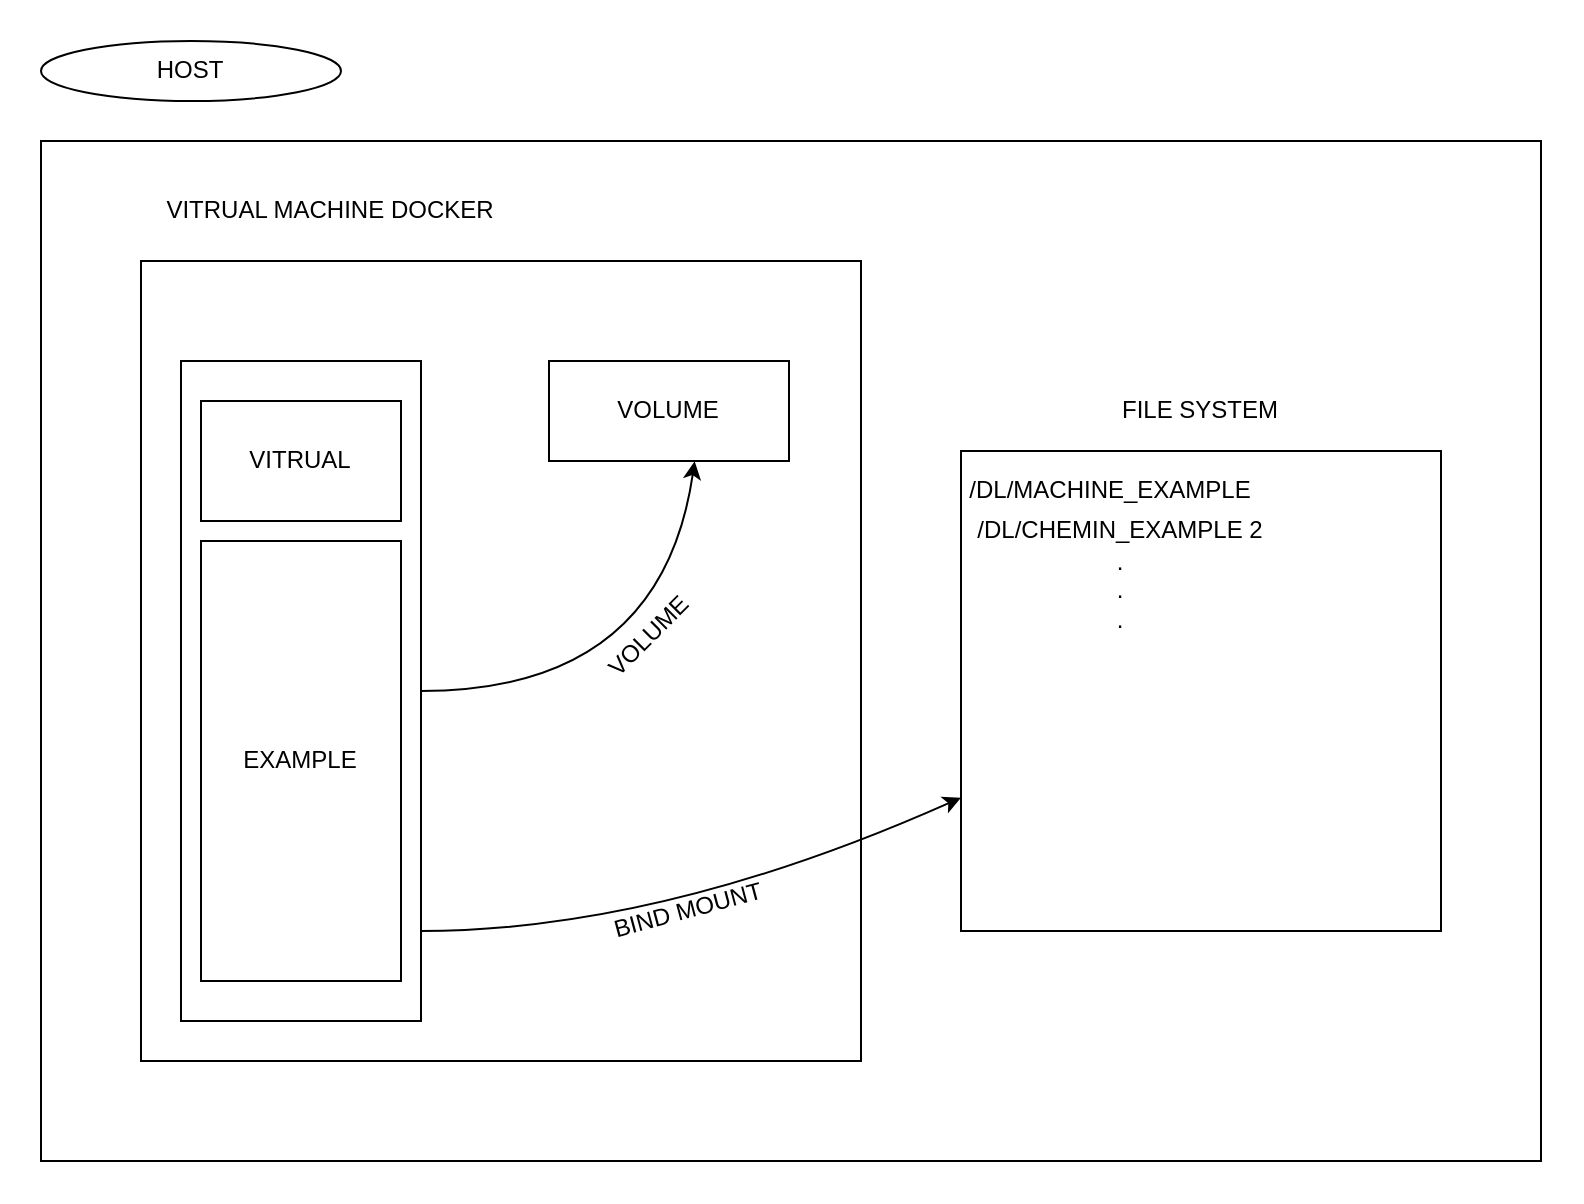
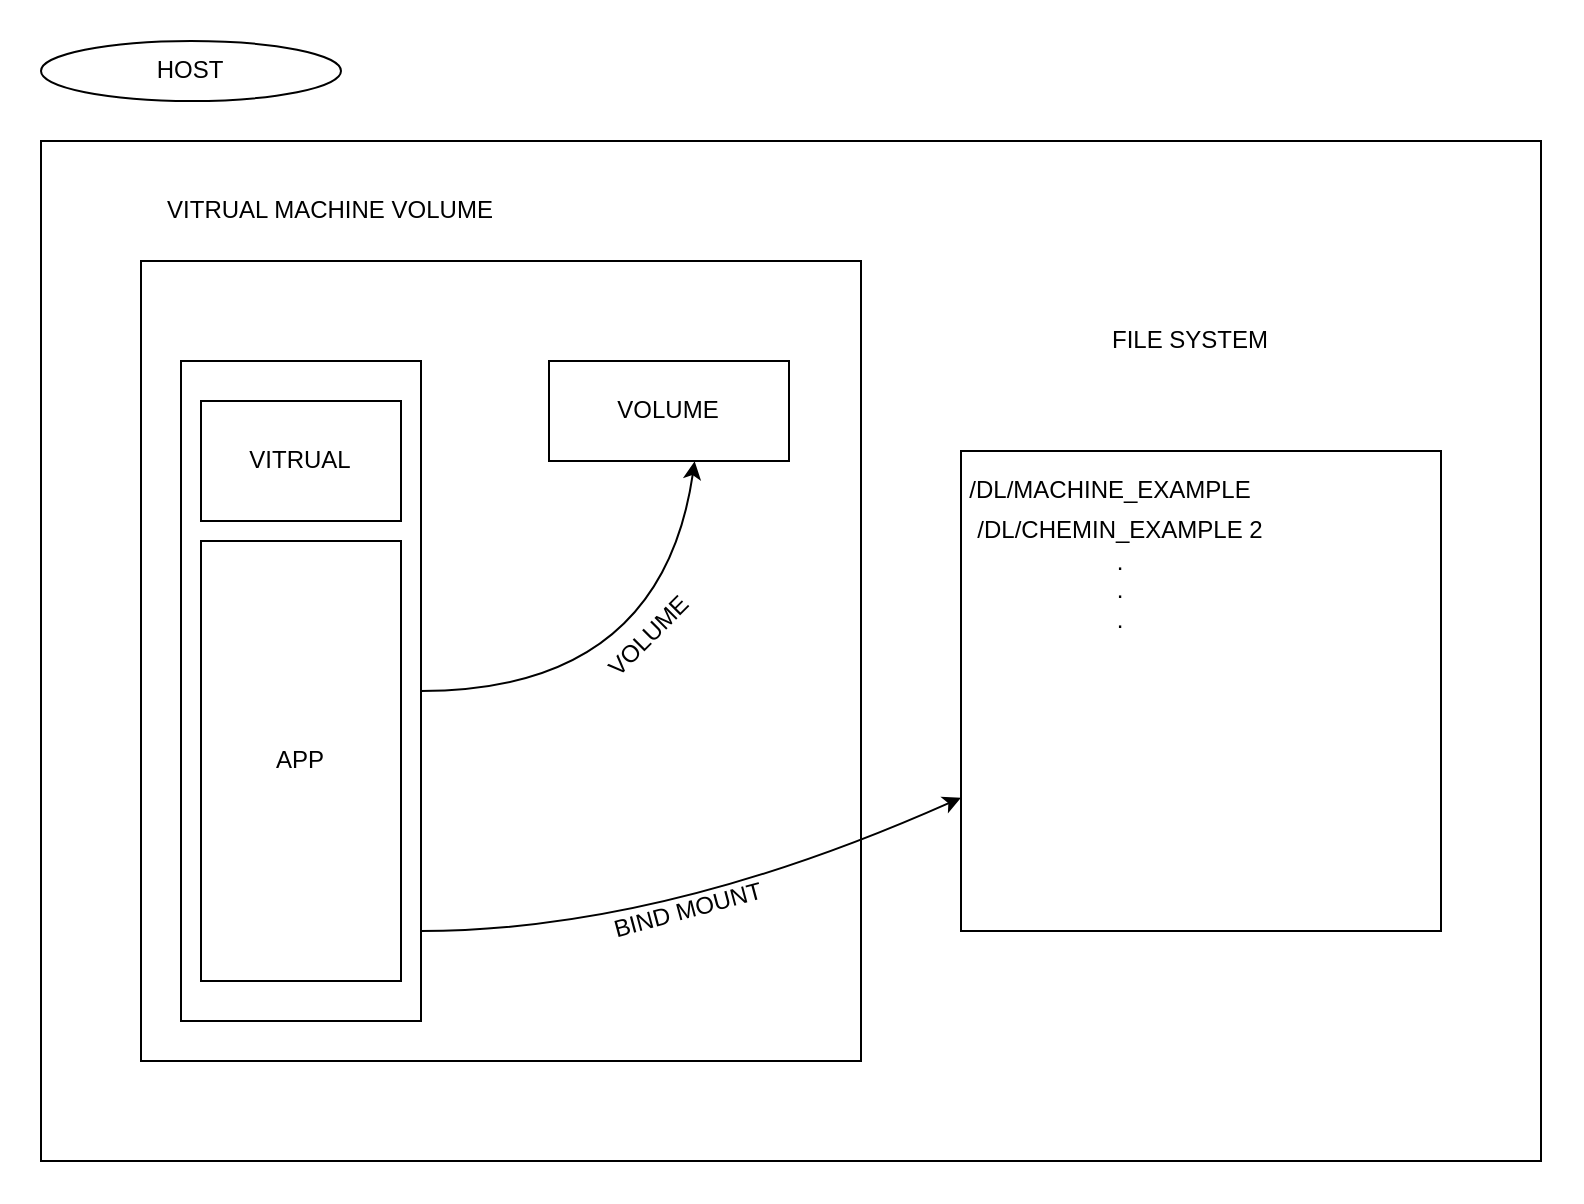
node "VITRUAL MACHINE DOCKER": label "VITRUAL MACHINE DOCKER" -> "VITRUAL MACHINE VOLUME"
node "FILE SYSTEM": moved (1201, 411) -> (1191, 341)
node "EXAMPLE": label "EXAMPLE" -> "APP"
